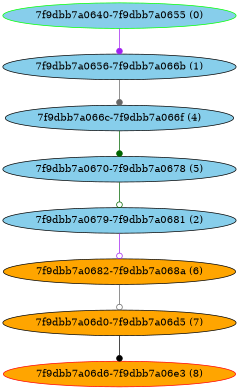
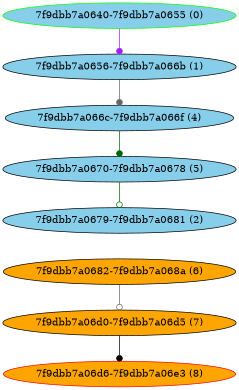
edge "7f9dbb7a0679-7f9dbb7a0681 (2)" -> "7f9dbb7a0682-7f9dbb7a068a (6)": removed
